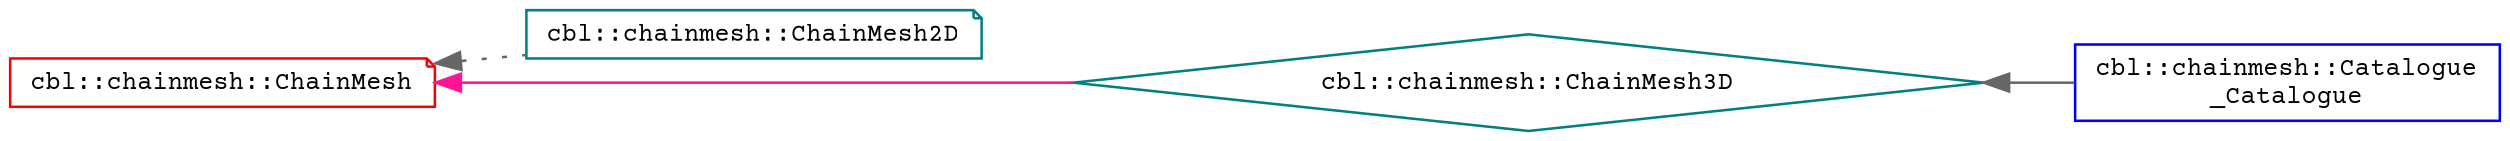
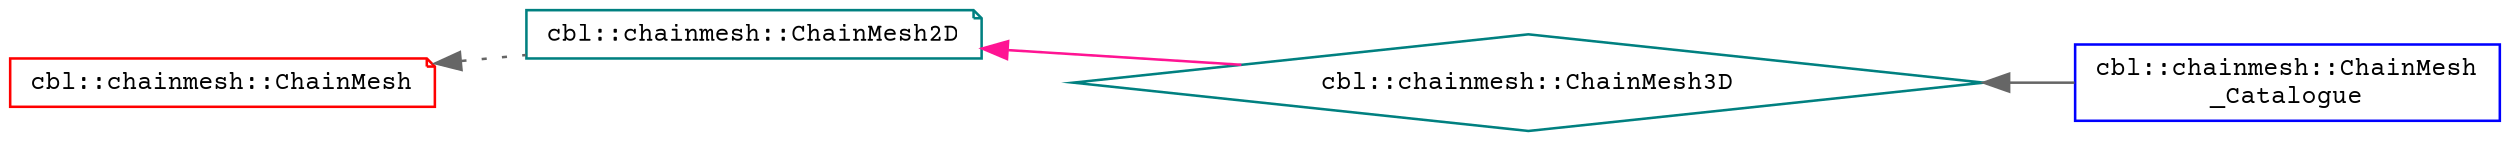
edge "cbl::chainmesh::ChainMesh3D" -> "cbl::chainmesh::ChainMesh": now "cbl::chainmesh::ChainMesh3D" -> "cbl::chainmesh::ChainMesh2D"
node "cbl::chainmesh::Catalogue _Catalogue": label "cbl::chainmesh::Catalogue _Catalogue" -> "cbl::chainmesh::ChainMesh _Catalogue"
